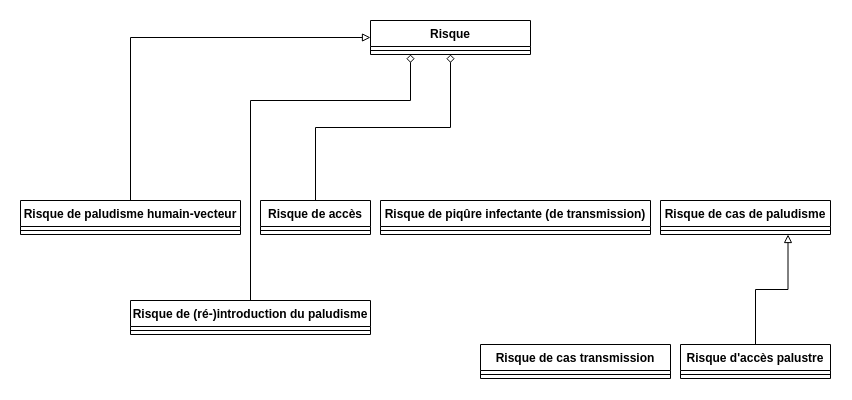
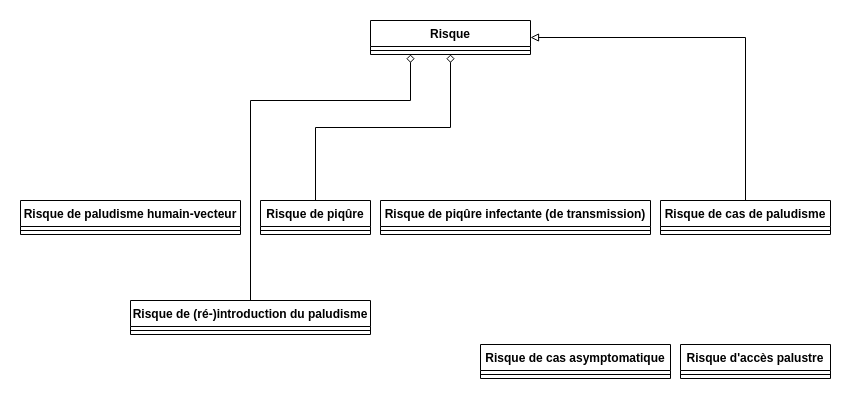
edge "Risque de paludisme humain-vecteur" -> "Risque": removed
edge "Risque de cas de paludisme" -> "Risque": added
node "Risque de accès": label "Risque de accès" -> "Risque de piqûre"
edge "Risque d'accès palustre" -> "Risque de cas de paludisme": removed
node "Risque de cas transmission": label "Risque de cas transmission" -> "Risque de cas asymptomatique"
